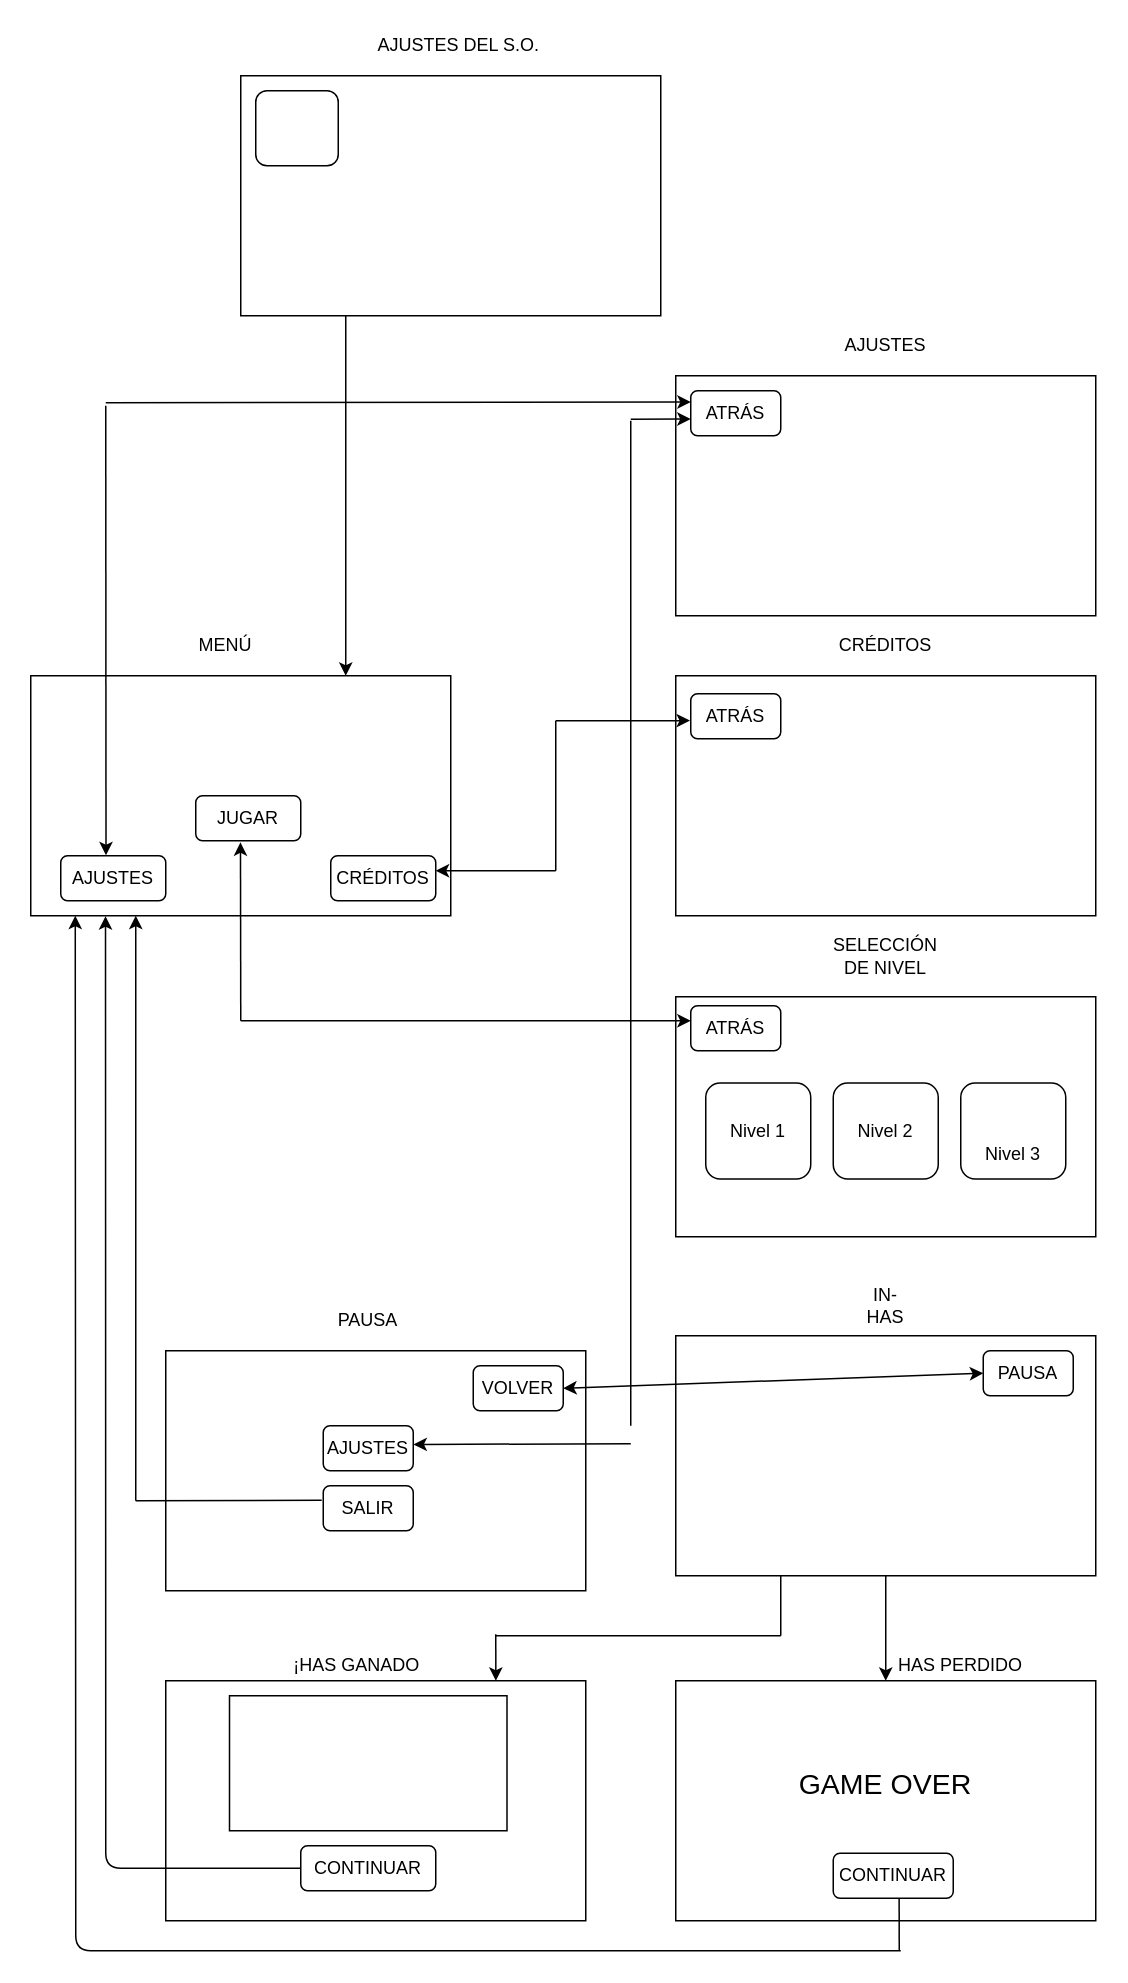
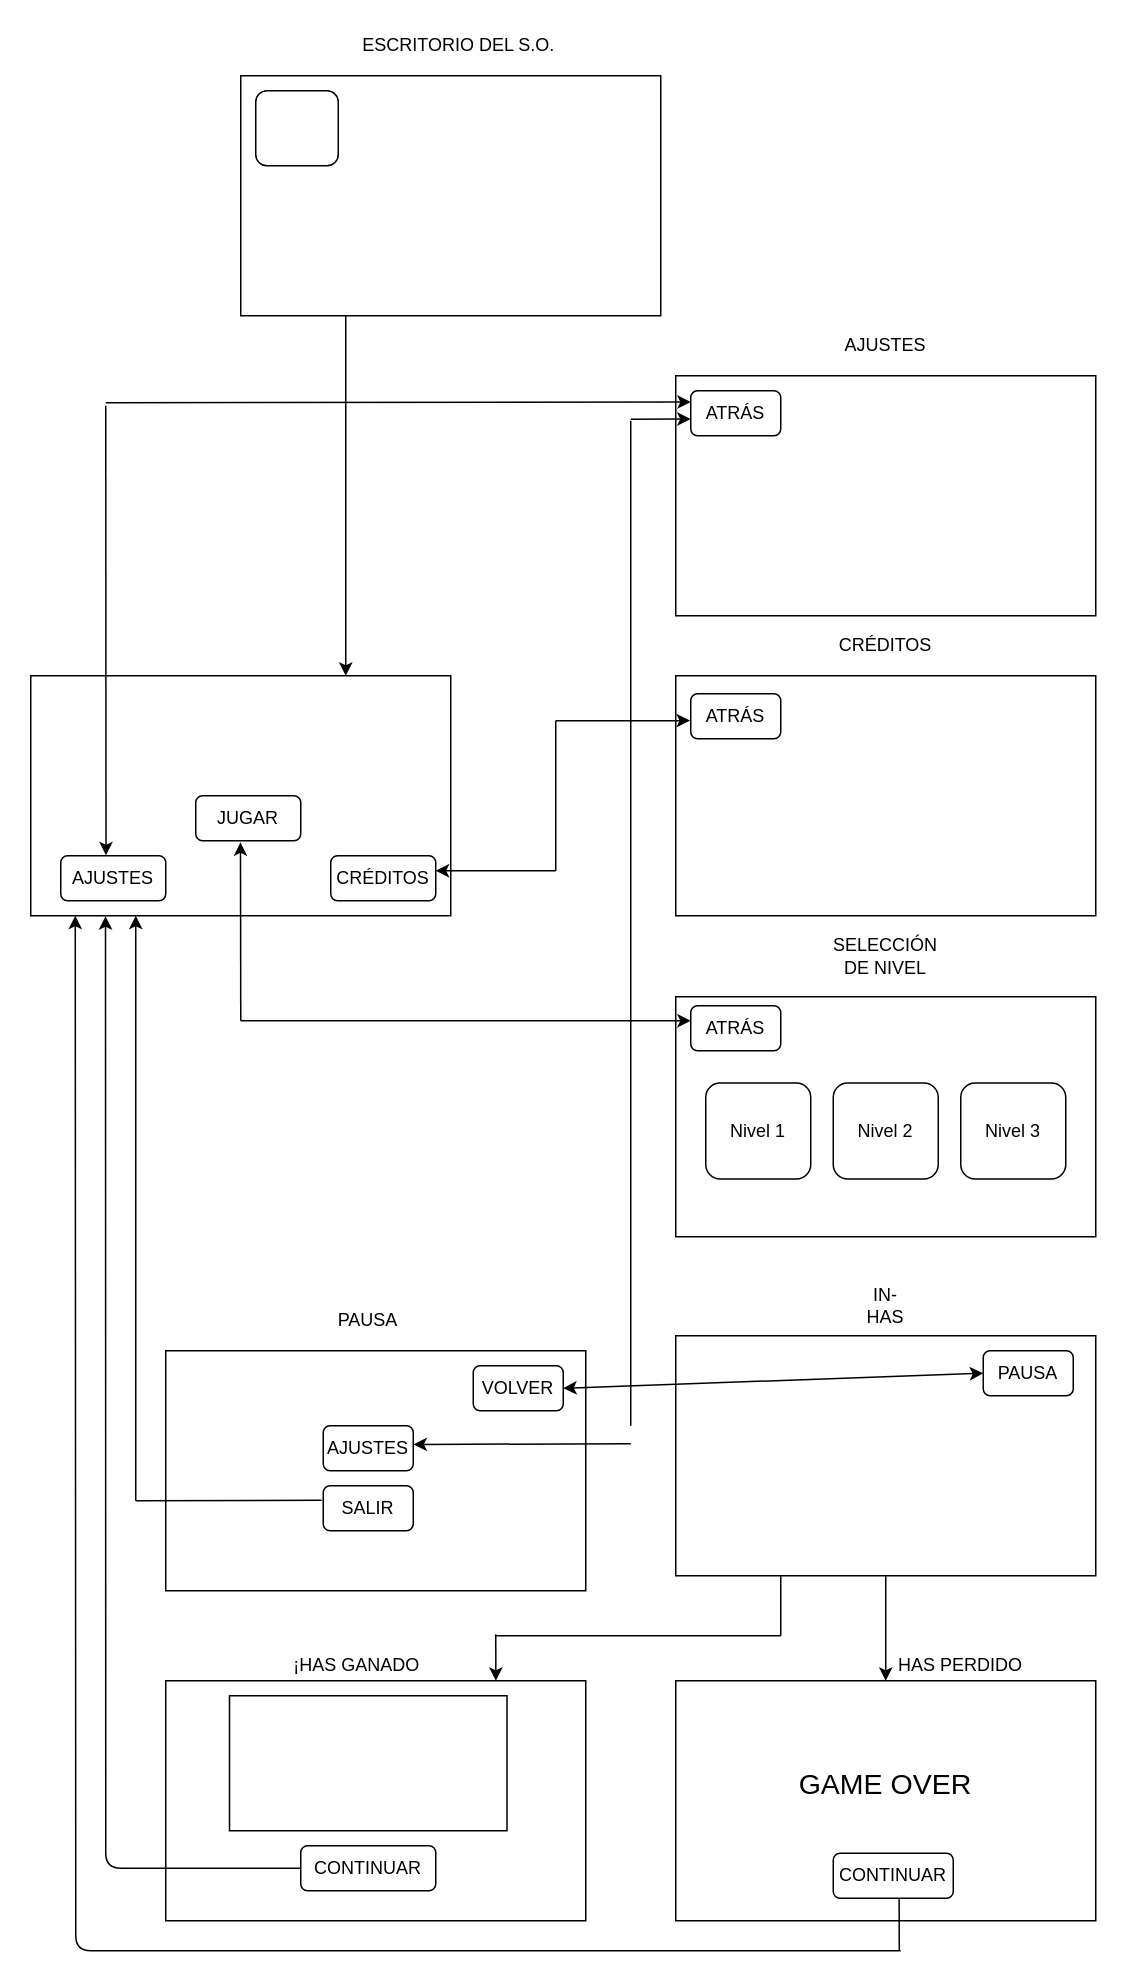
node "AJUSTES DEL S.O.": label "AJUSTES DEL S.O." -> "ESCRITORIO DEL S.O."
node "MENÚ": removed
node "Nivel 3": moved (1013, 1154) -> (1013, 1131)
